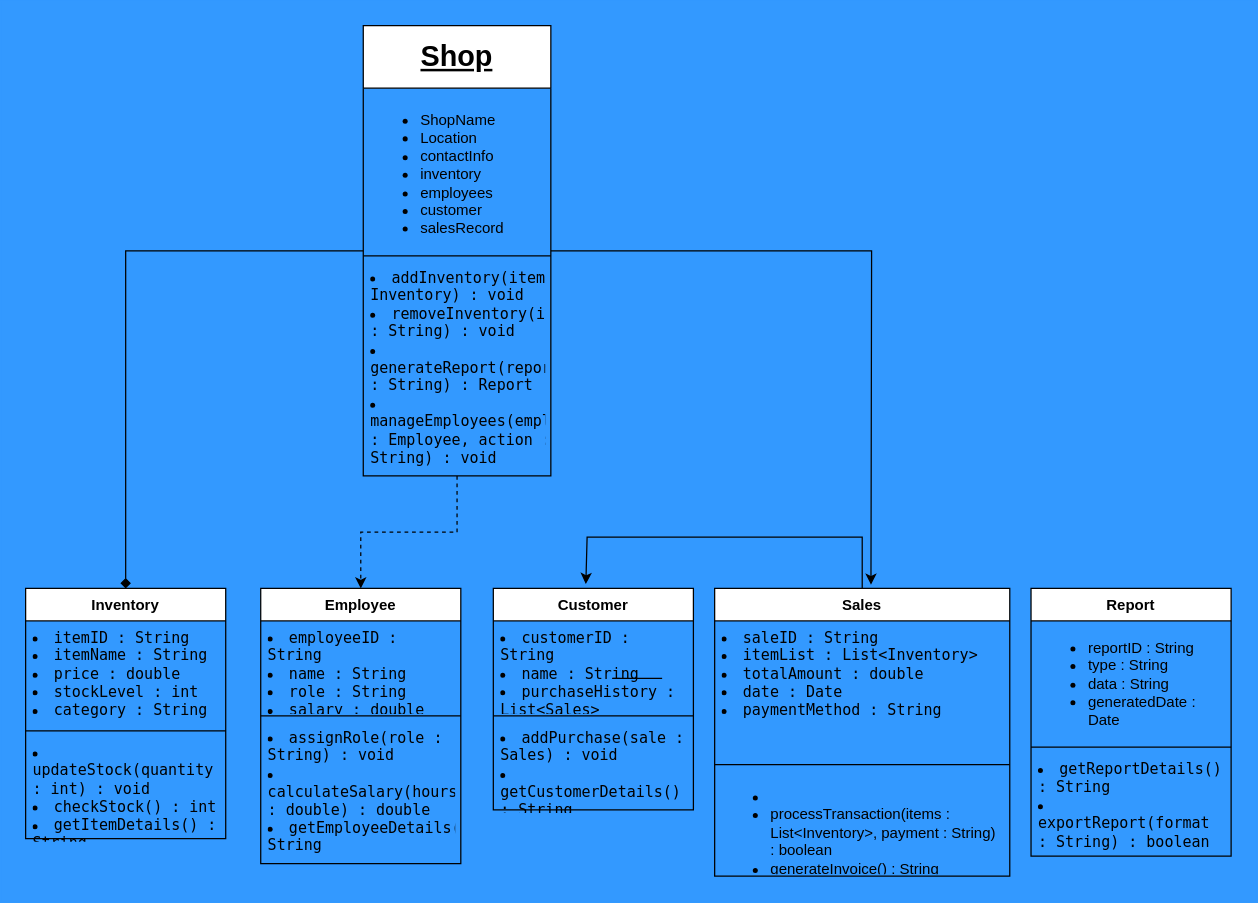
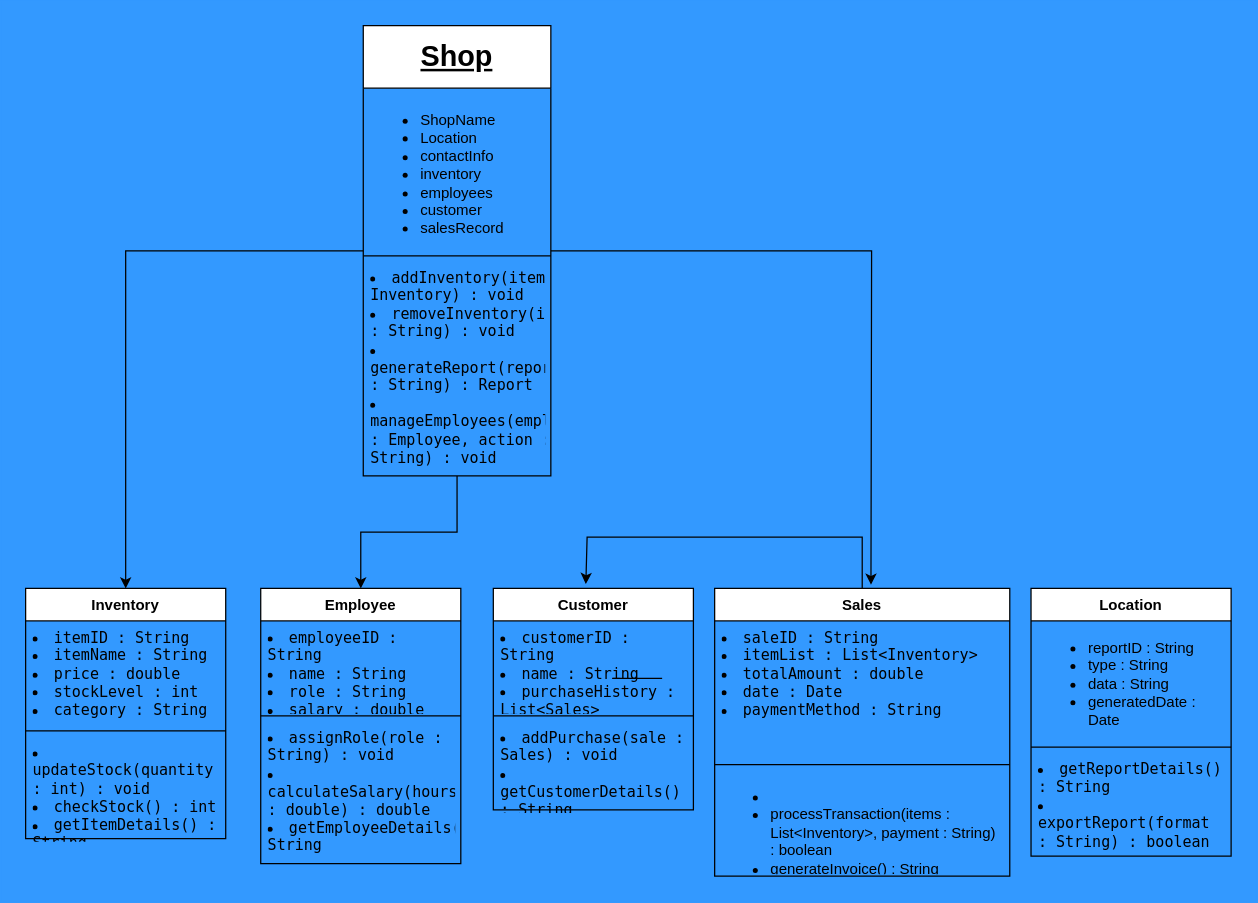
edge "Shop" -> "Employee": style dashed -> solid
edge "Shop" -> "Inventory": arrowhead diamond -> classic
node "Report": label "Report" -> "Location"
